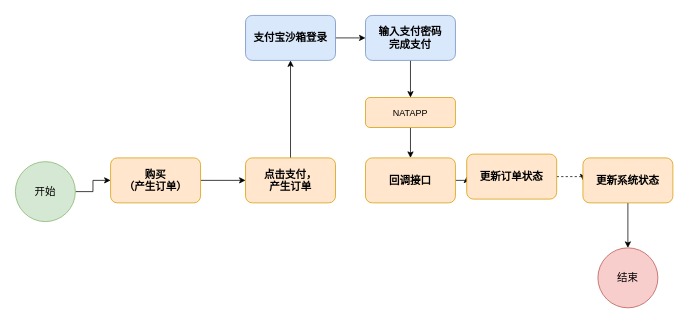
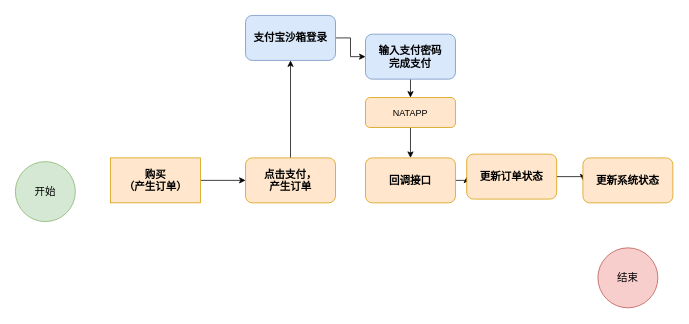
node "输入支付密码 完成支付": moved (411, 38) -> (411, 57)
edge "更新订单状态" -> "更新系统状态": style dashed -> solid
node "购买 （产生订单）": shape rounded rectangle -> rectangle
edge "开始" -> "购买 （产生订单）": removed
edge "更新系统状态" -> "结束": removed
